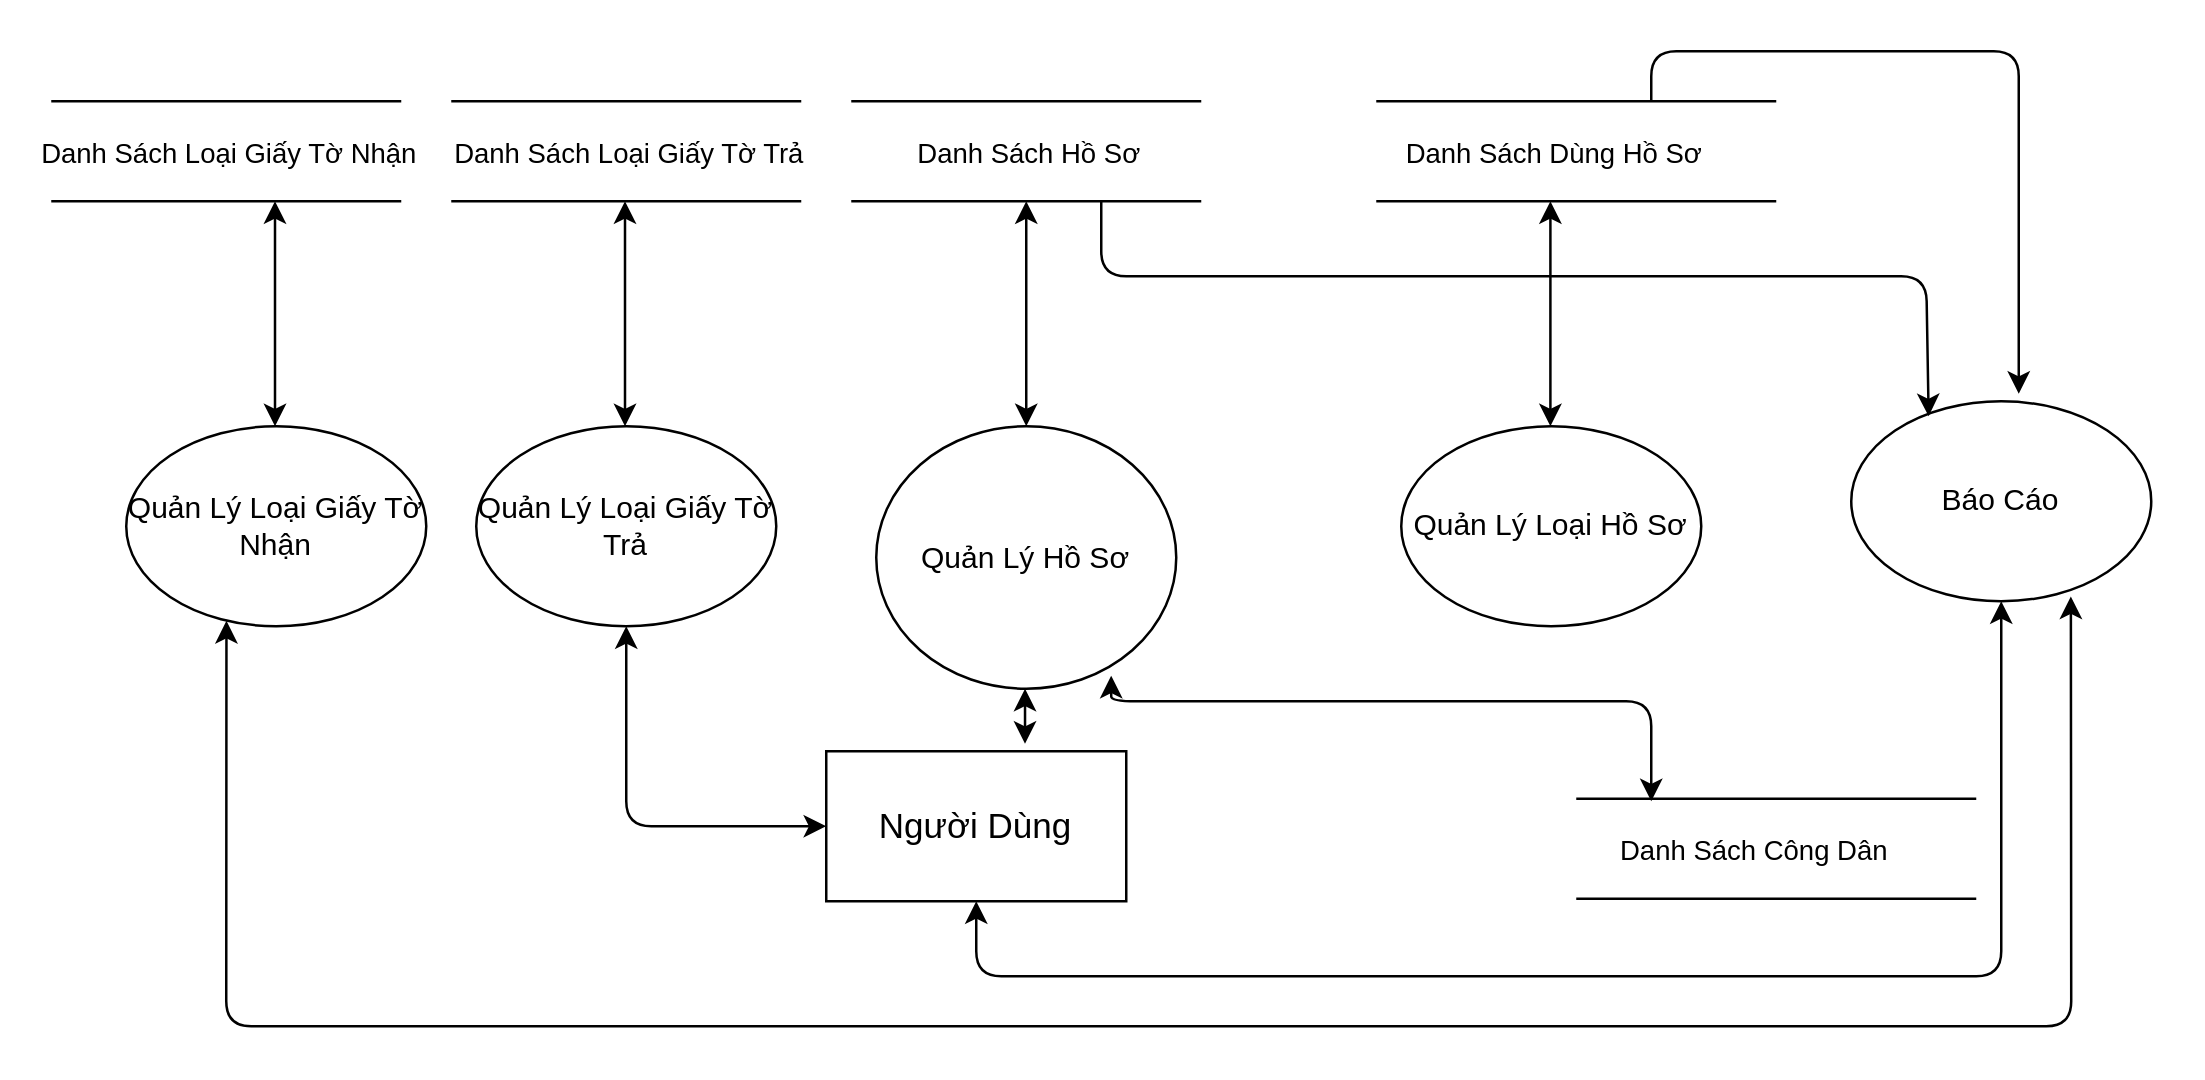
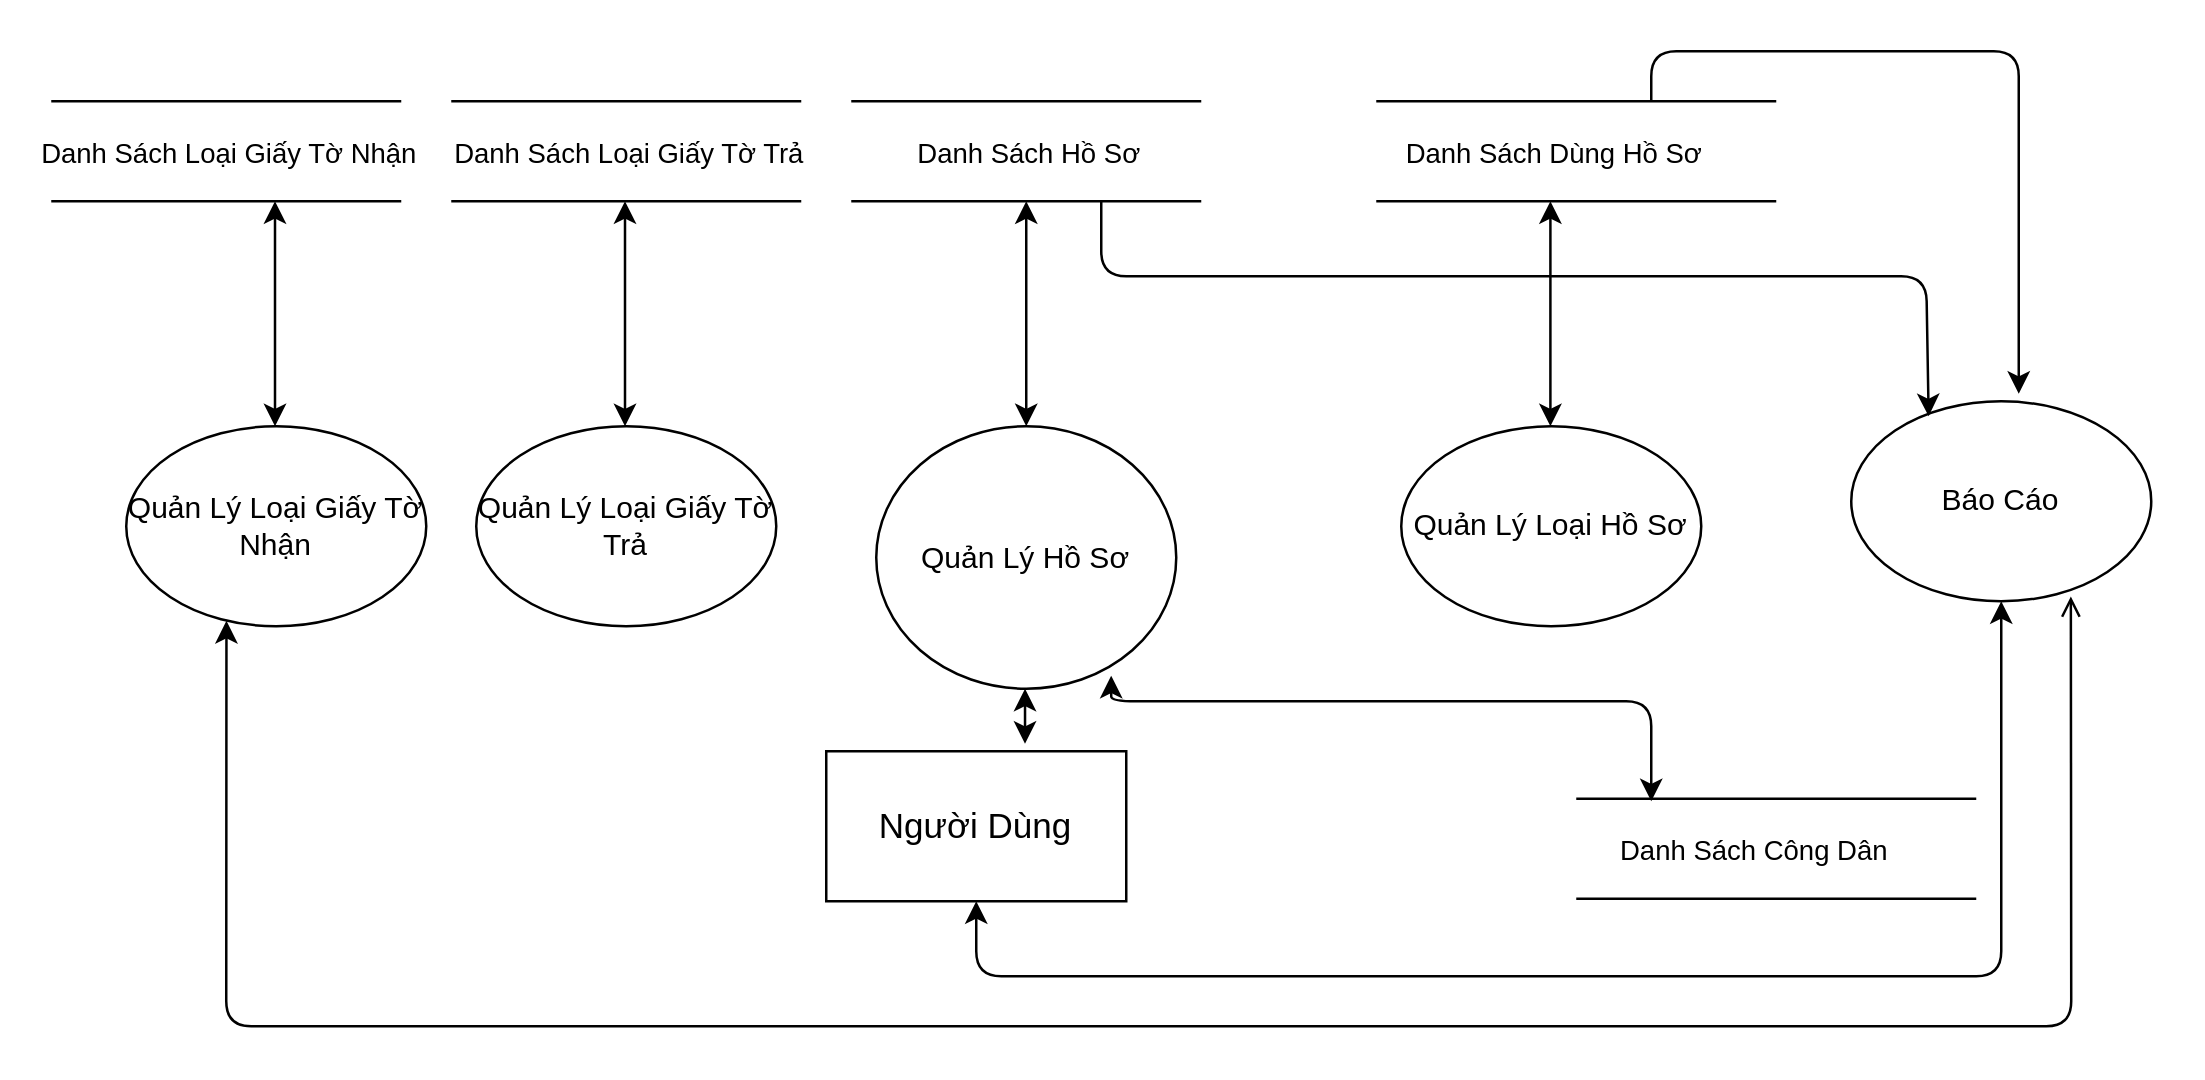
edge "Báo Cáo" -- "Quản Lý Loại Giấy Tờ Nhận": arrowhead classic -> open
edge "Quản Lý Loại Giấy Tờ Trả" -- "Người Dùng": removed
